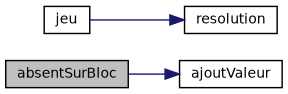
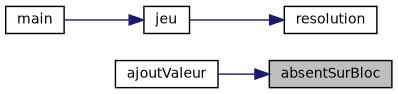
node "main": added
edge "absentSurBloc" -> "ajoutValeur": reversed
